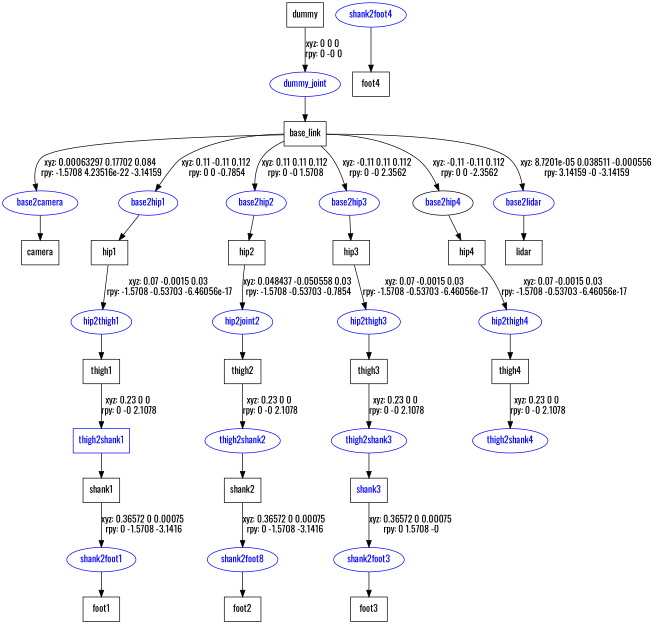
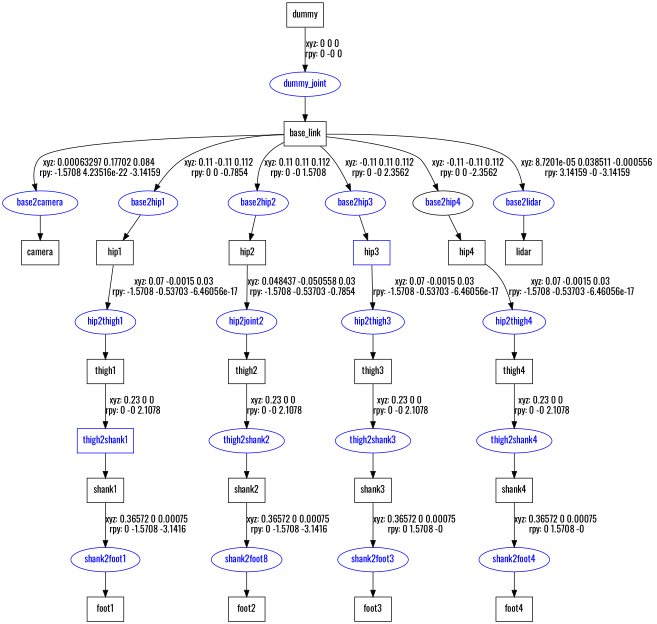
node "hip3": color black -> blue
node "shank3": fontcolor blue -> black
node "shank4": added
